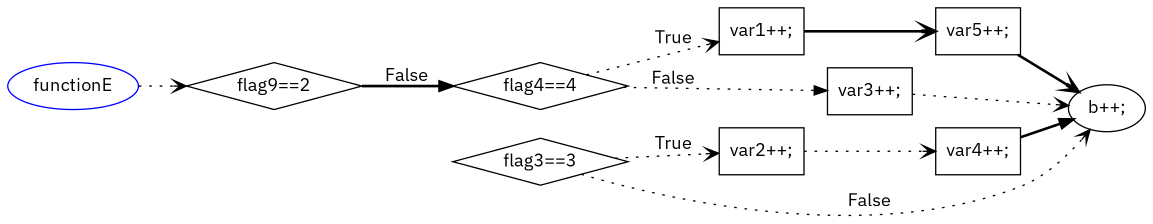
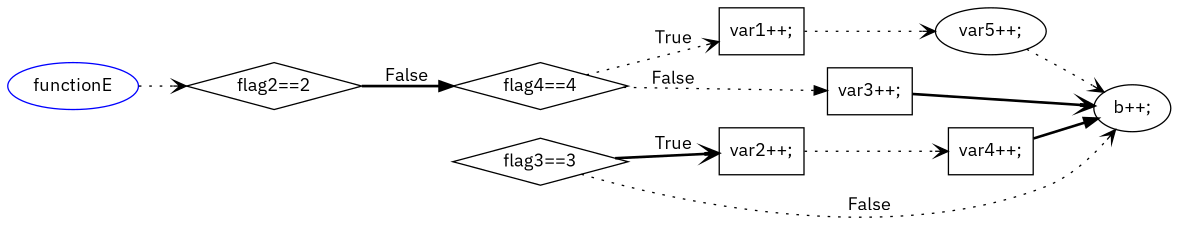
edge "var1++;" -> "var5++;": style bold -> dotted
node "var5++;": shape box -> ellipse
edge "var5++;" -> "b++;": style bold -> dotted
node "flag9==2": label "flag9==2" -> "flag2==2"
edge "var3++;" -> "b++;": style dotted -> bold
edge "flag3==3" -> "var2++;": style dotted -> bold
